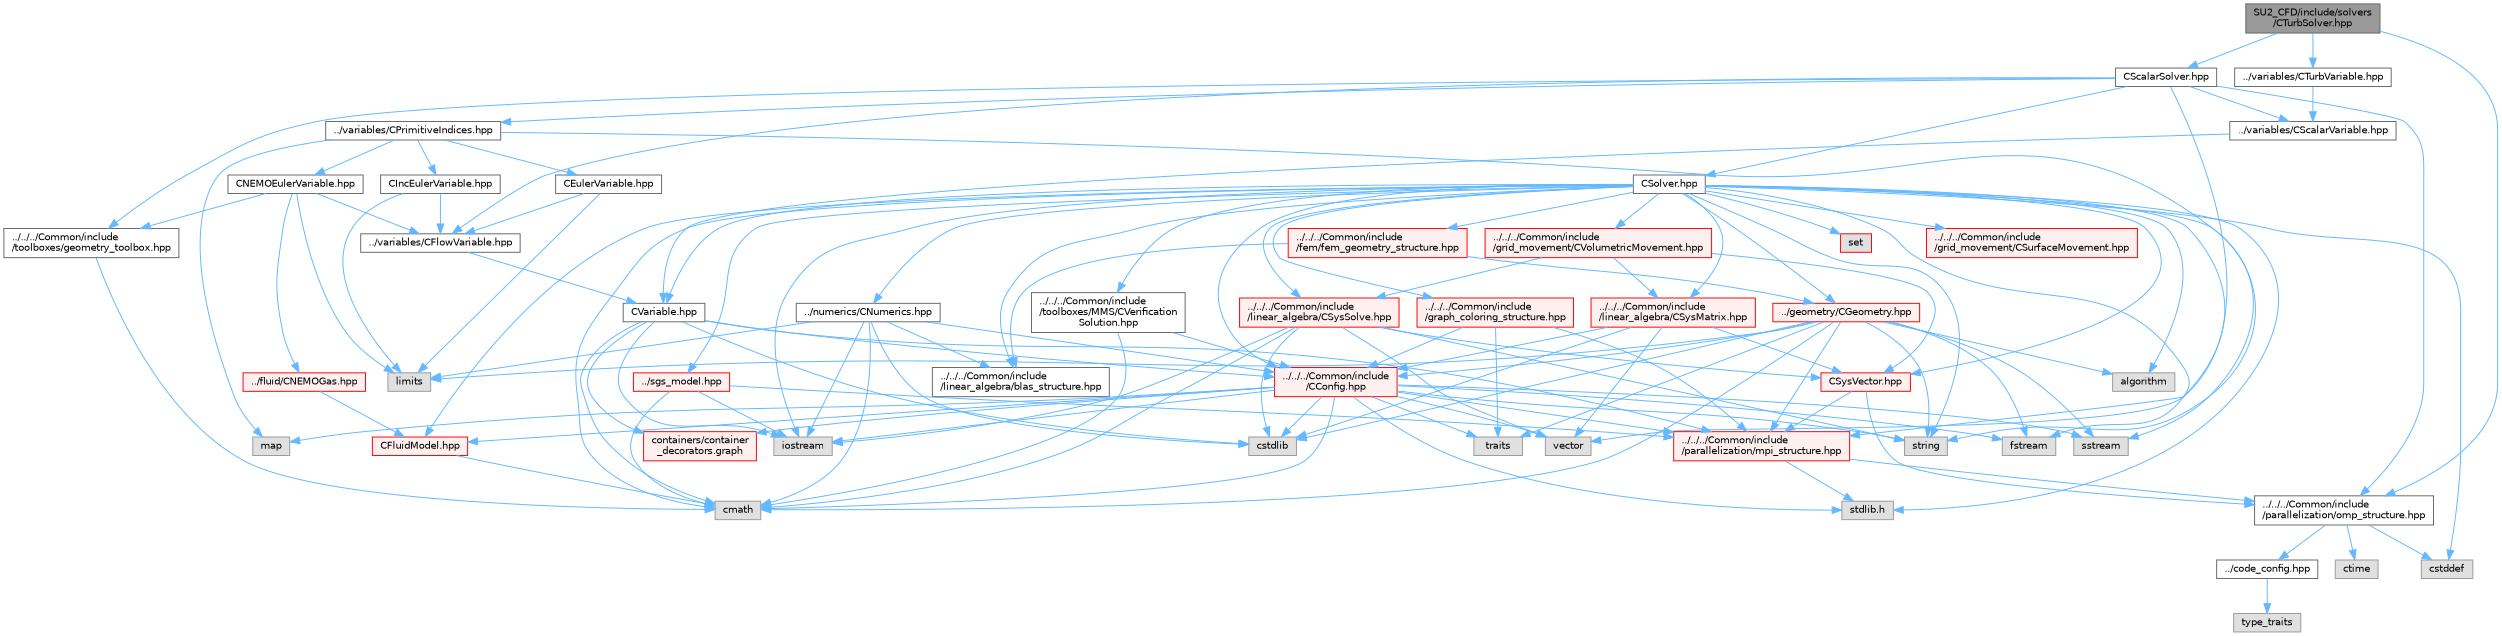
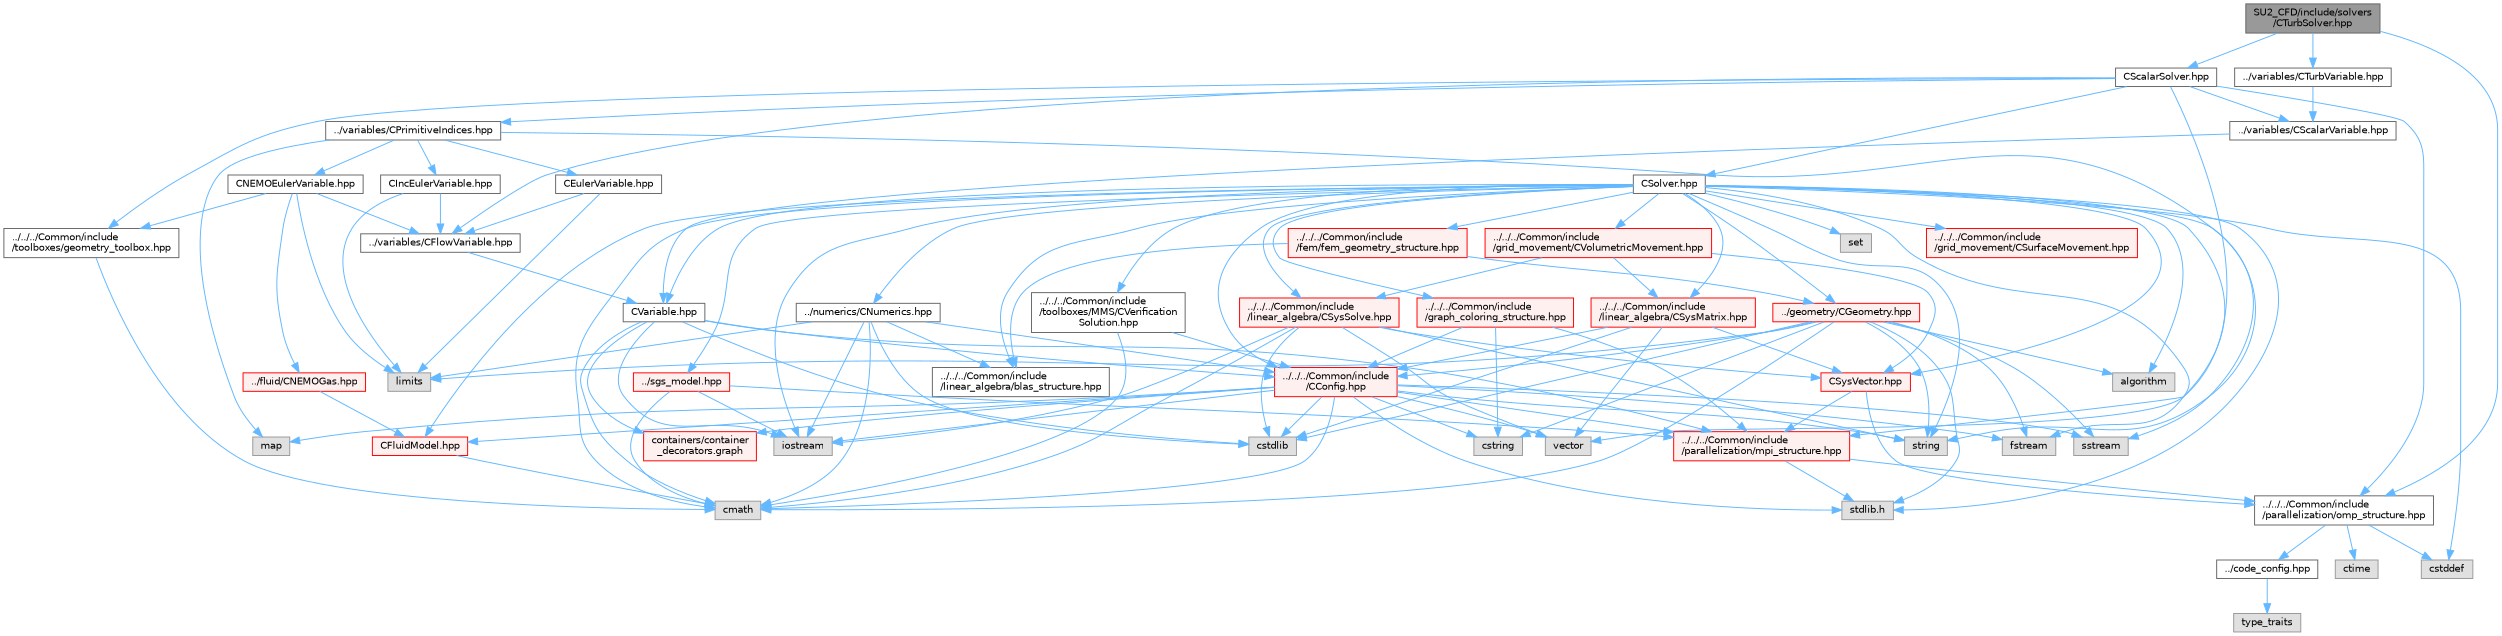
node "set": color red -> grey60
edge "../geometry/CGeometry.hpp" -> "../../../Common/include /parallelization/mpi_structure.hpp": now "../geometry/CGeometry.hpp" -> "stdlib.h"
node "traits": label "traits" -> "cstring"
